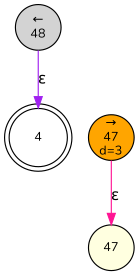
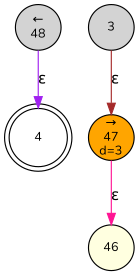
node "3": added
node "47": label "47" -> "46"
